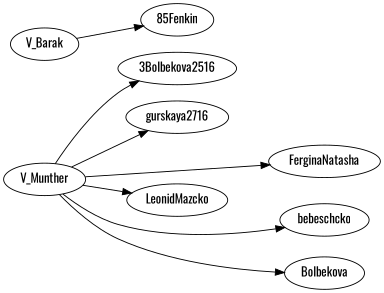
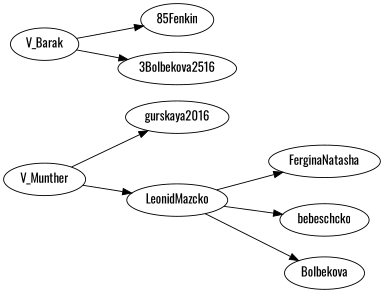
node "gurskaya2716": label "gurskaya2716" -> "gurskaya2016"
edge "V_Munther" -> "3Bolbekova2516": now "V_Barak" -> "3Bolbekova2516"
edge "V_Munther" -> "FerginaNatasha": now "LeonidMazcko" -> "FerginaNatasha"
edge "V_Munther" -> "bebeschcko": now "LeonidMazcko" -> "bebeschcko"
edge "V_Munther" -> "Bolbekova": now "LeonidMazcko" -> "Bolbekova"
